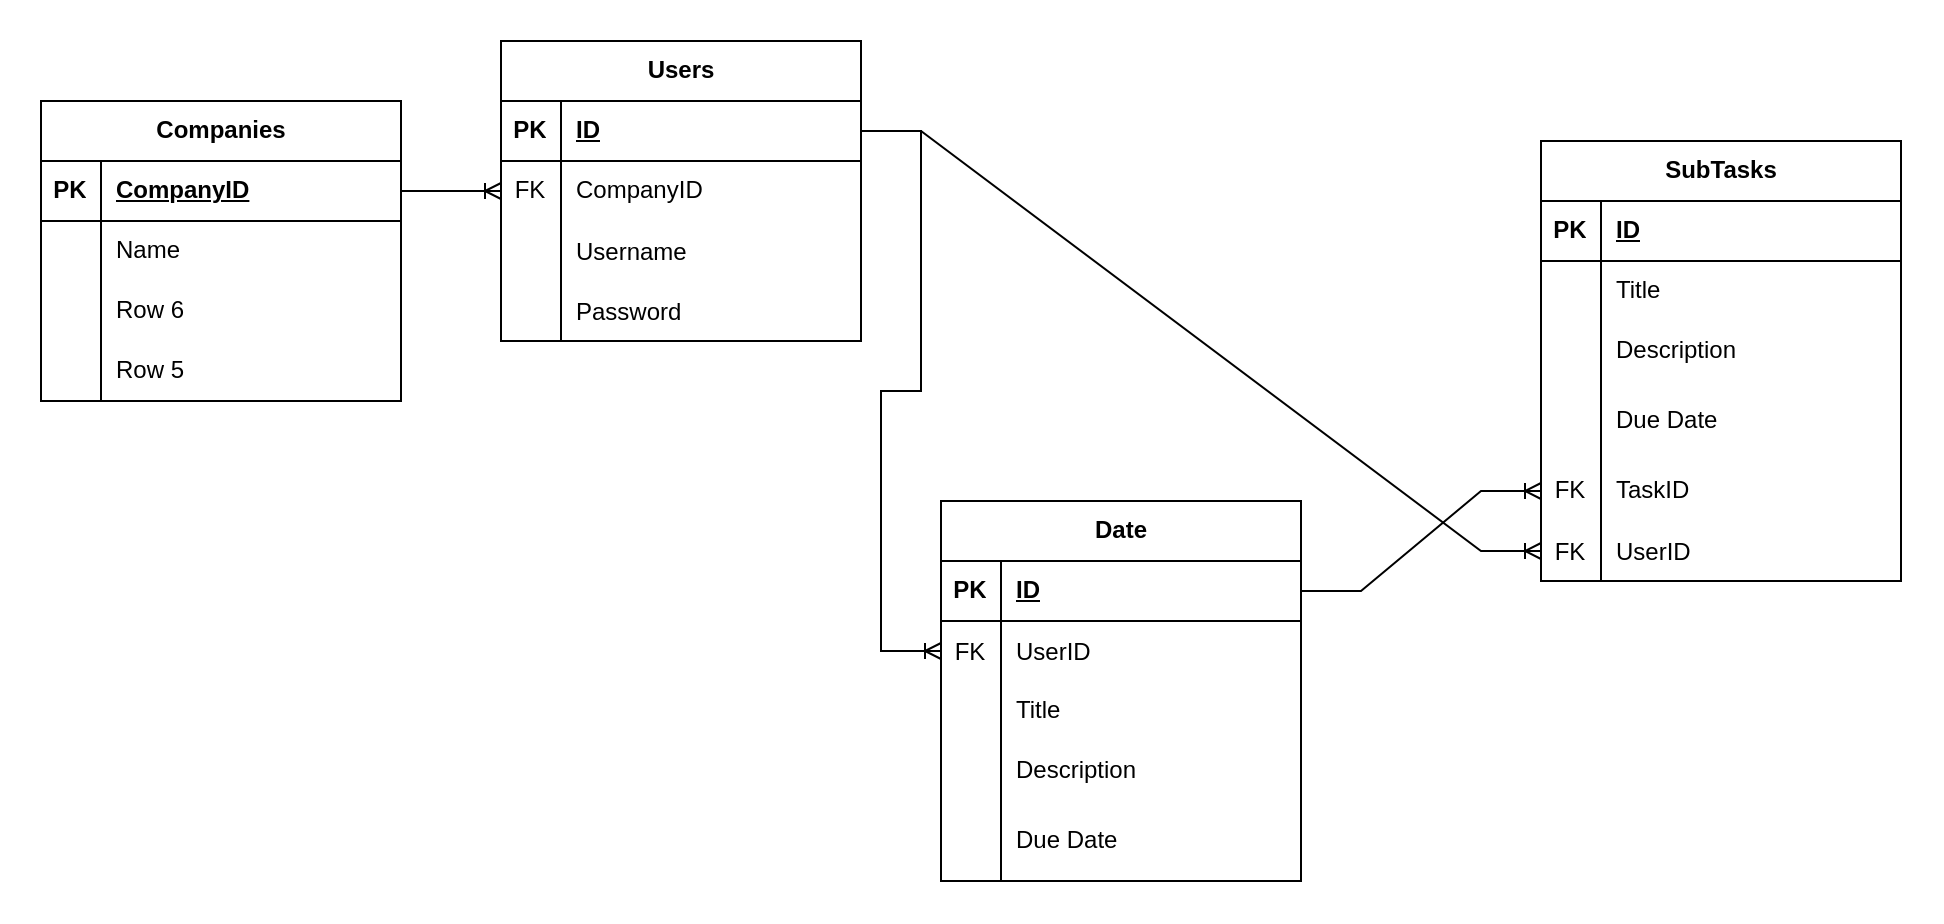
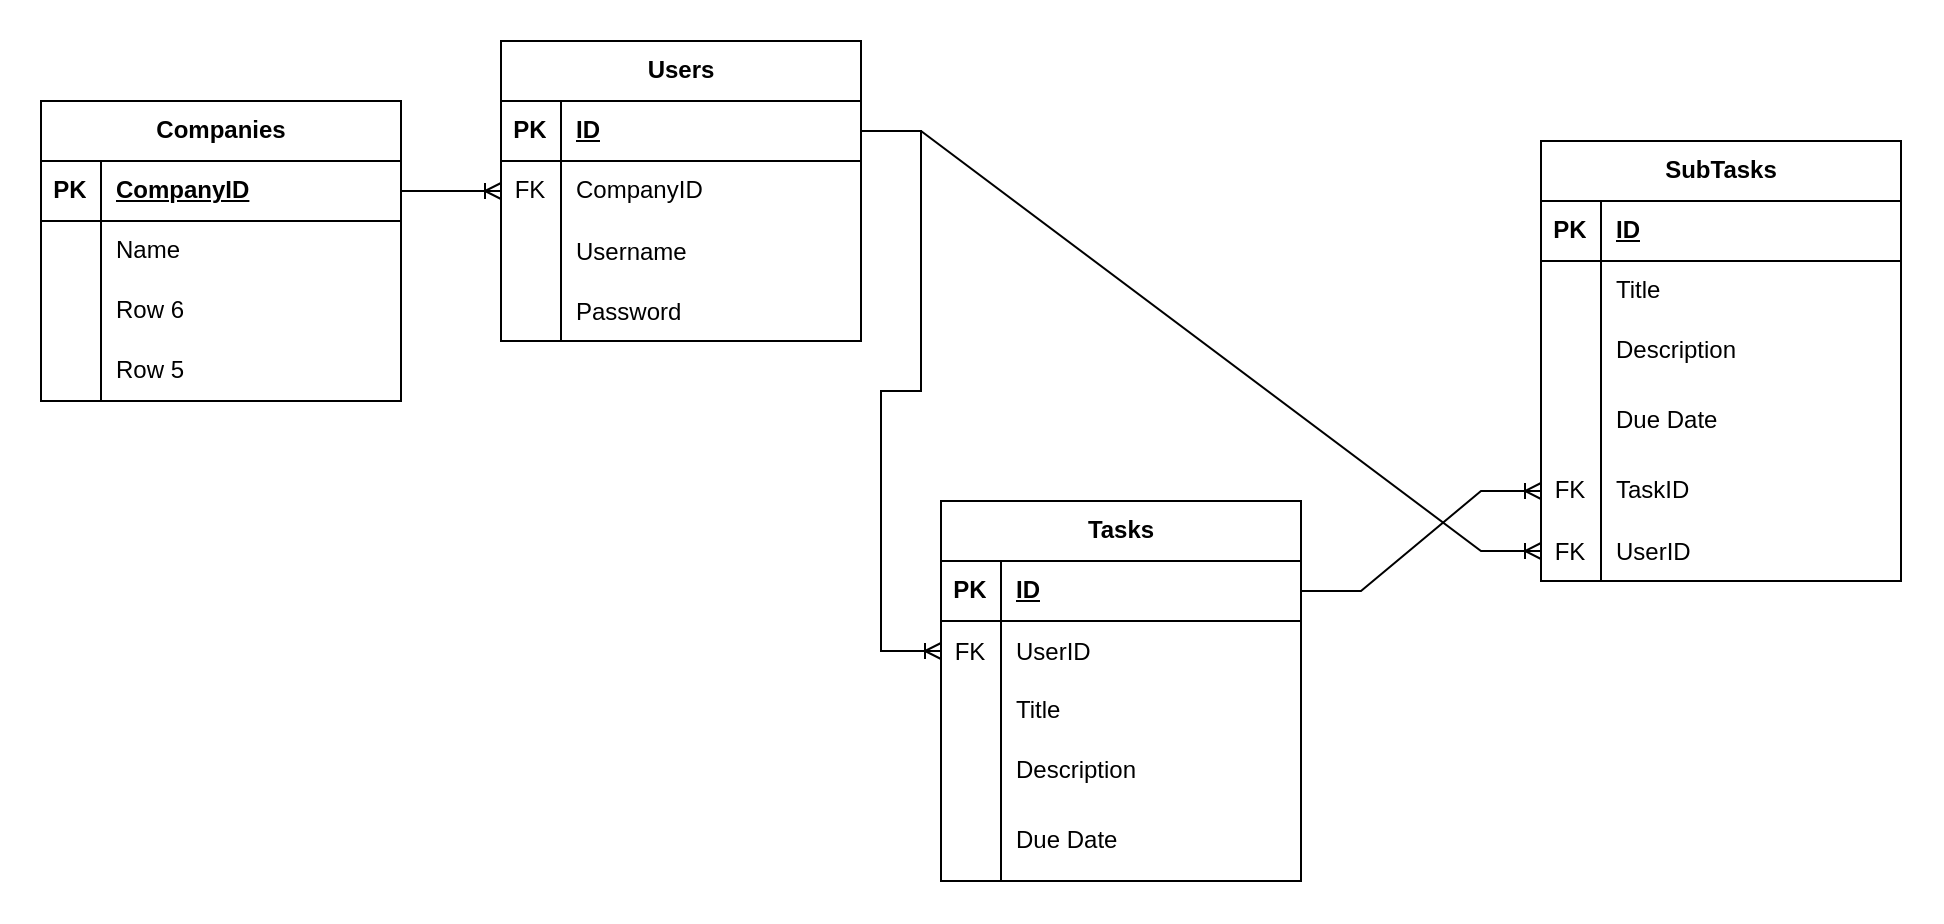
node "Date": label "Date" -> "Tasks"
